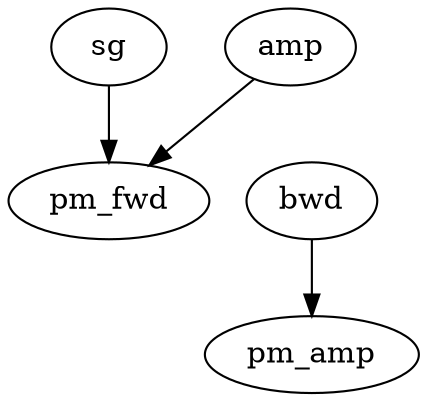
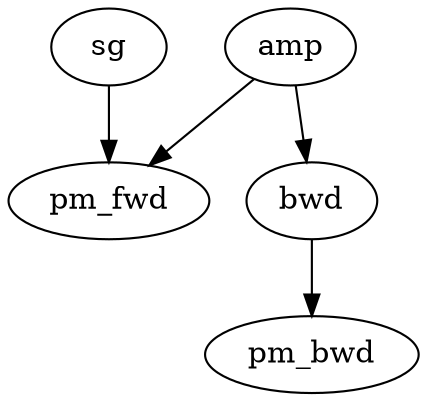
edge "amp" -> "bwd": added
node "pm_amp": label "pm_amp" -> "pm_bwd"
